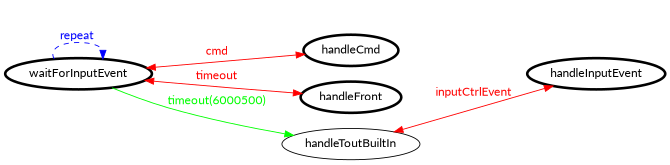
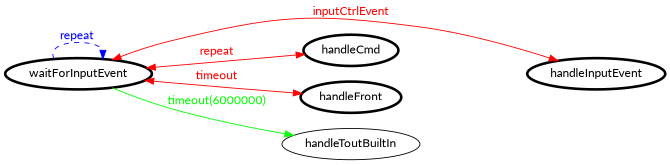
edge "handleCmd" -- "waitForInputEvent": label "cmd" -> "repeat"
edge "waitForInputEvent" -> "handleToutBuiltIn": label "timeout(6000500)" -> "timeout(6000000)"
edge "handleInputEvent" -- "handleToutBuiltIn": now "handleInputEvent" -- "waitForInputEvent"
